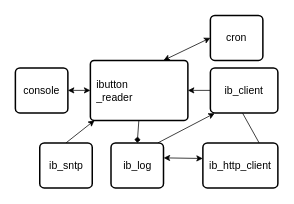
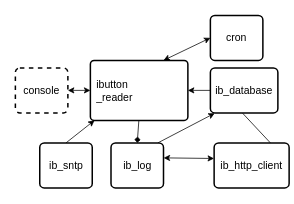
node "console": style solid -> dashed
node "ib_client": label "ib_client" -> "ib_database"
node "ib_http_client": moved (240, 165) -> (252, 165)
